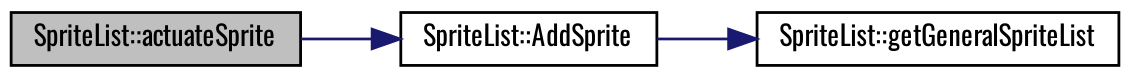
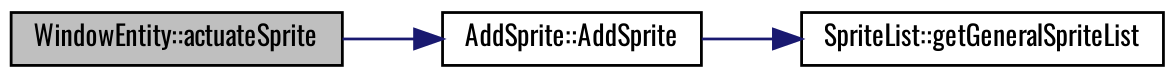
node "SpriteList::actuateSprite": label "SpriteList::actuateSprite" -> "WindowEntity::actuateSprite"
node "SpriteList::AddSprite": label "SpriteList::AddSprite" -> "AddSprite::AddSprite"
